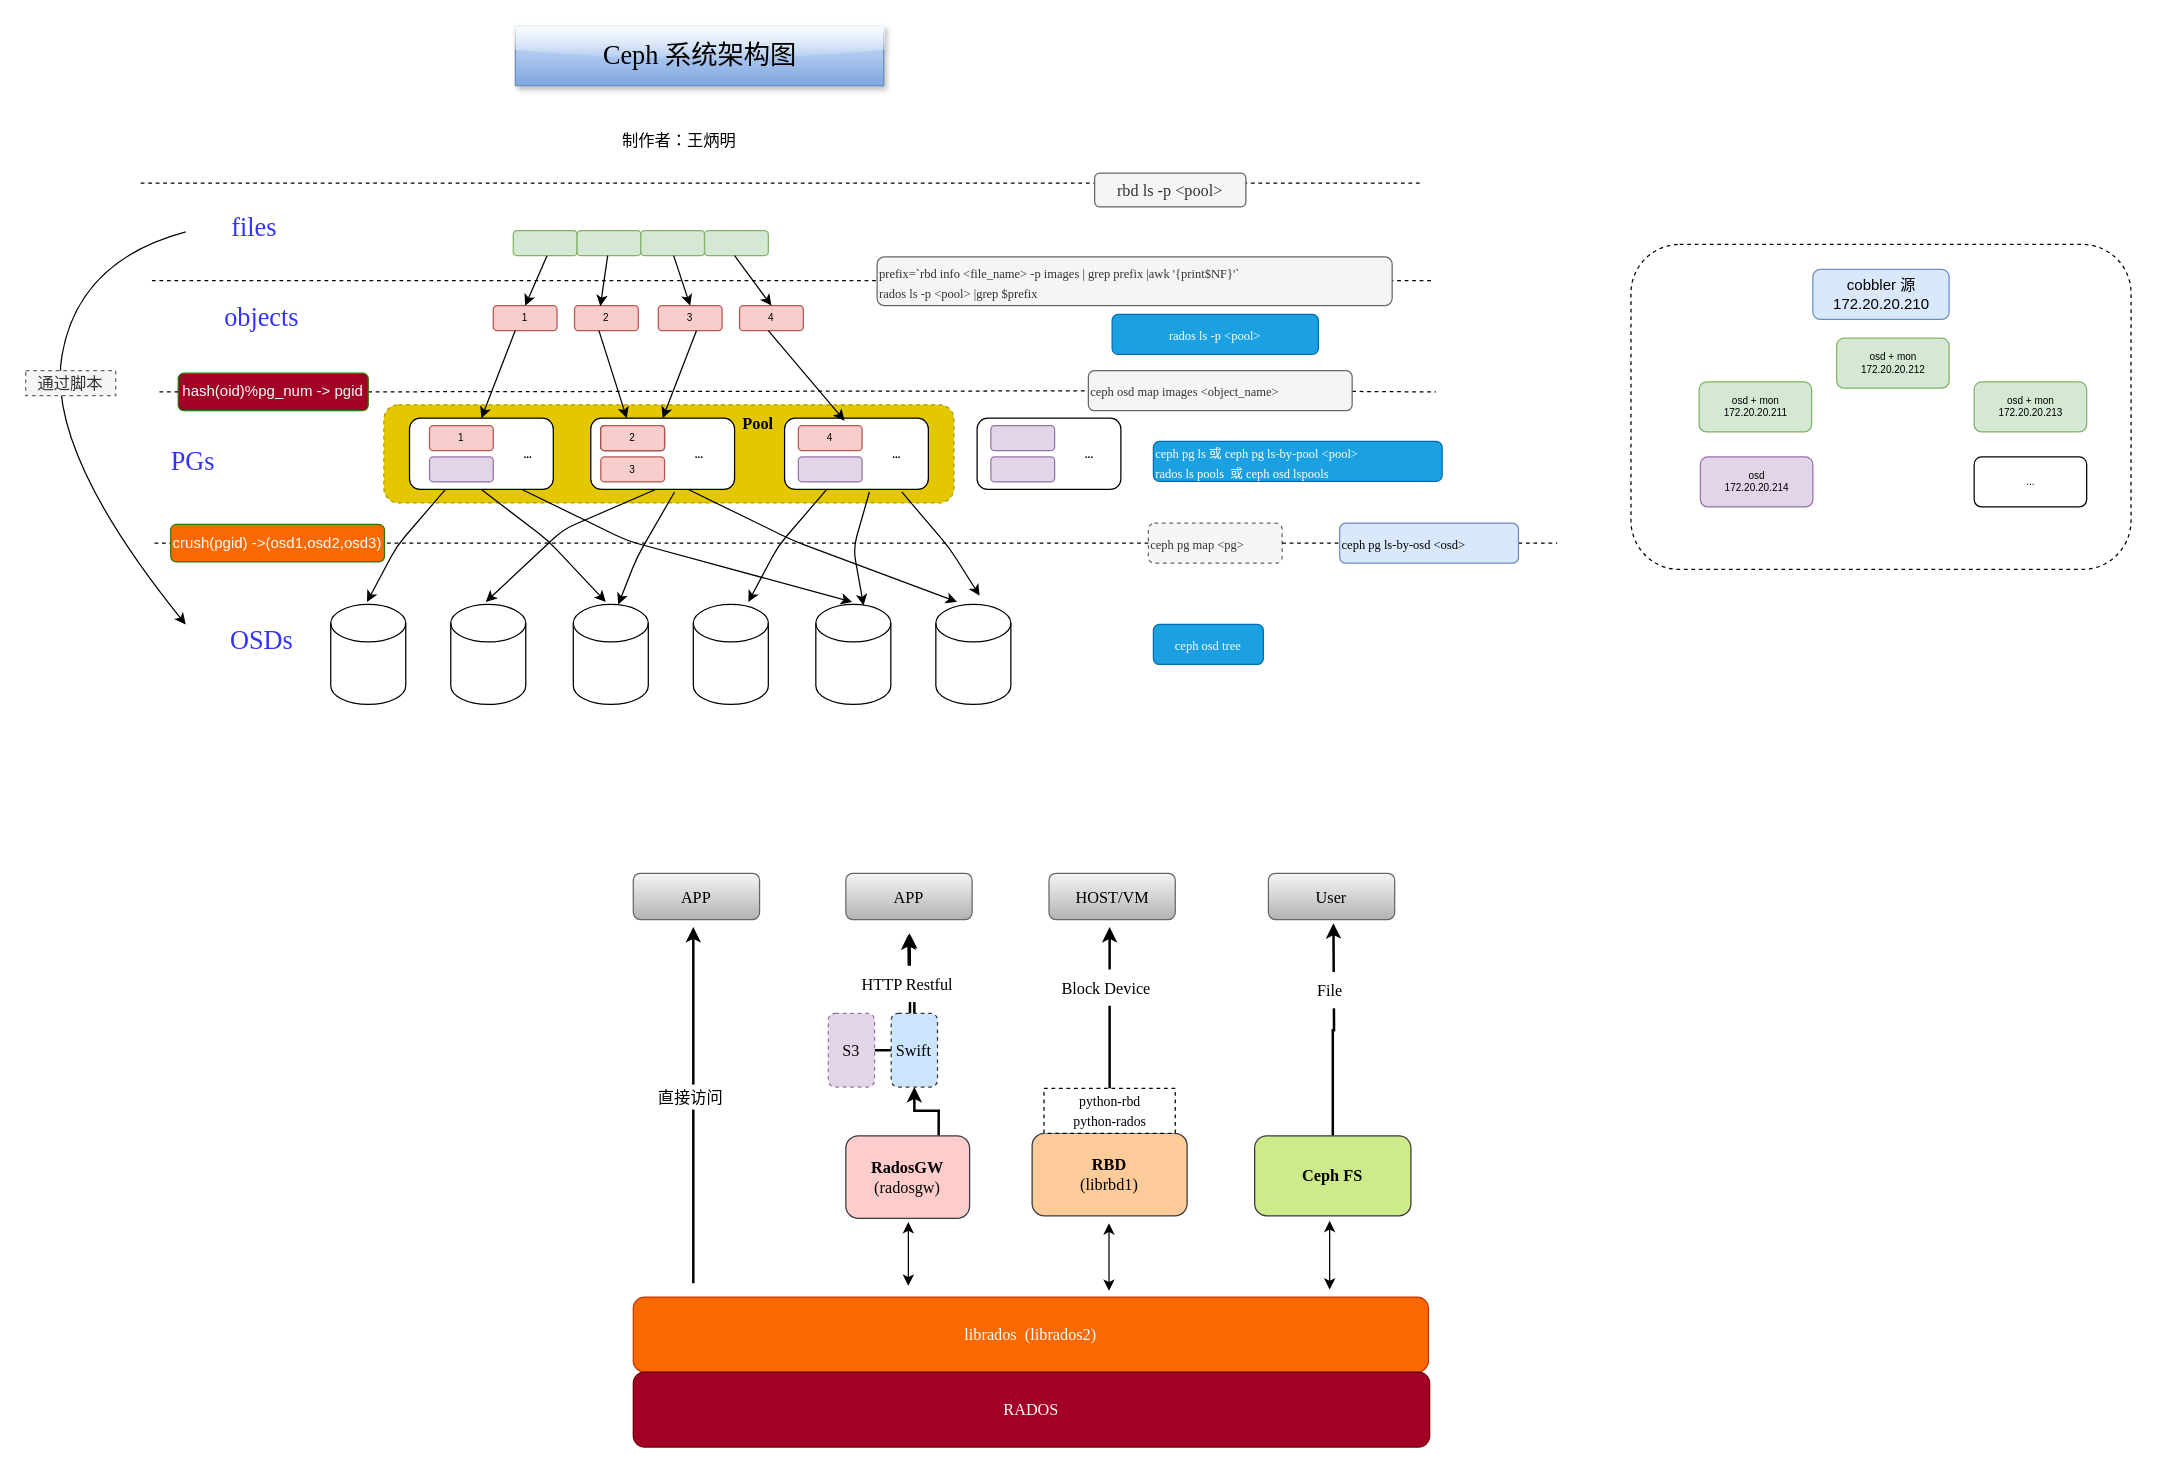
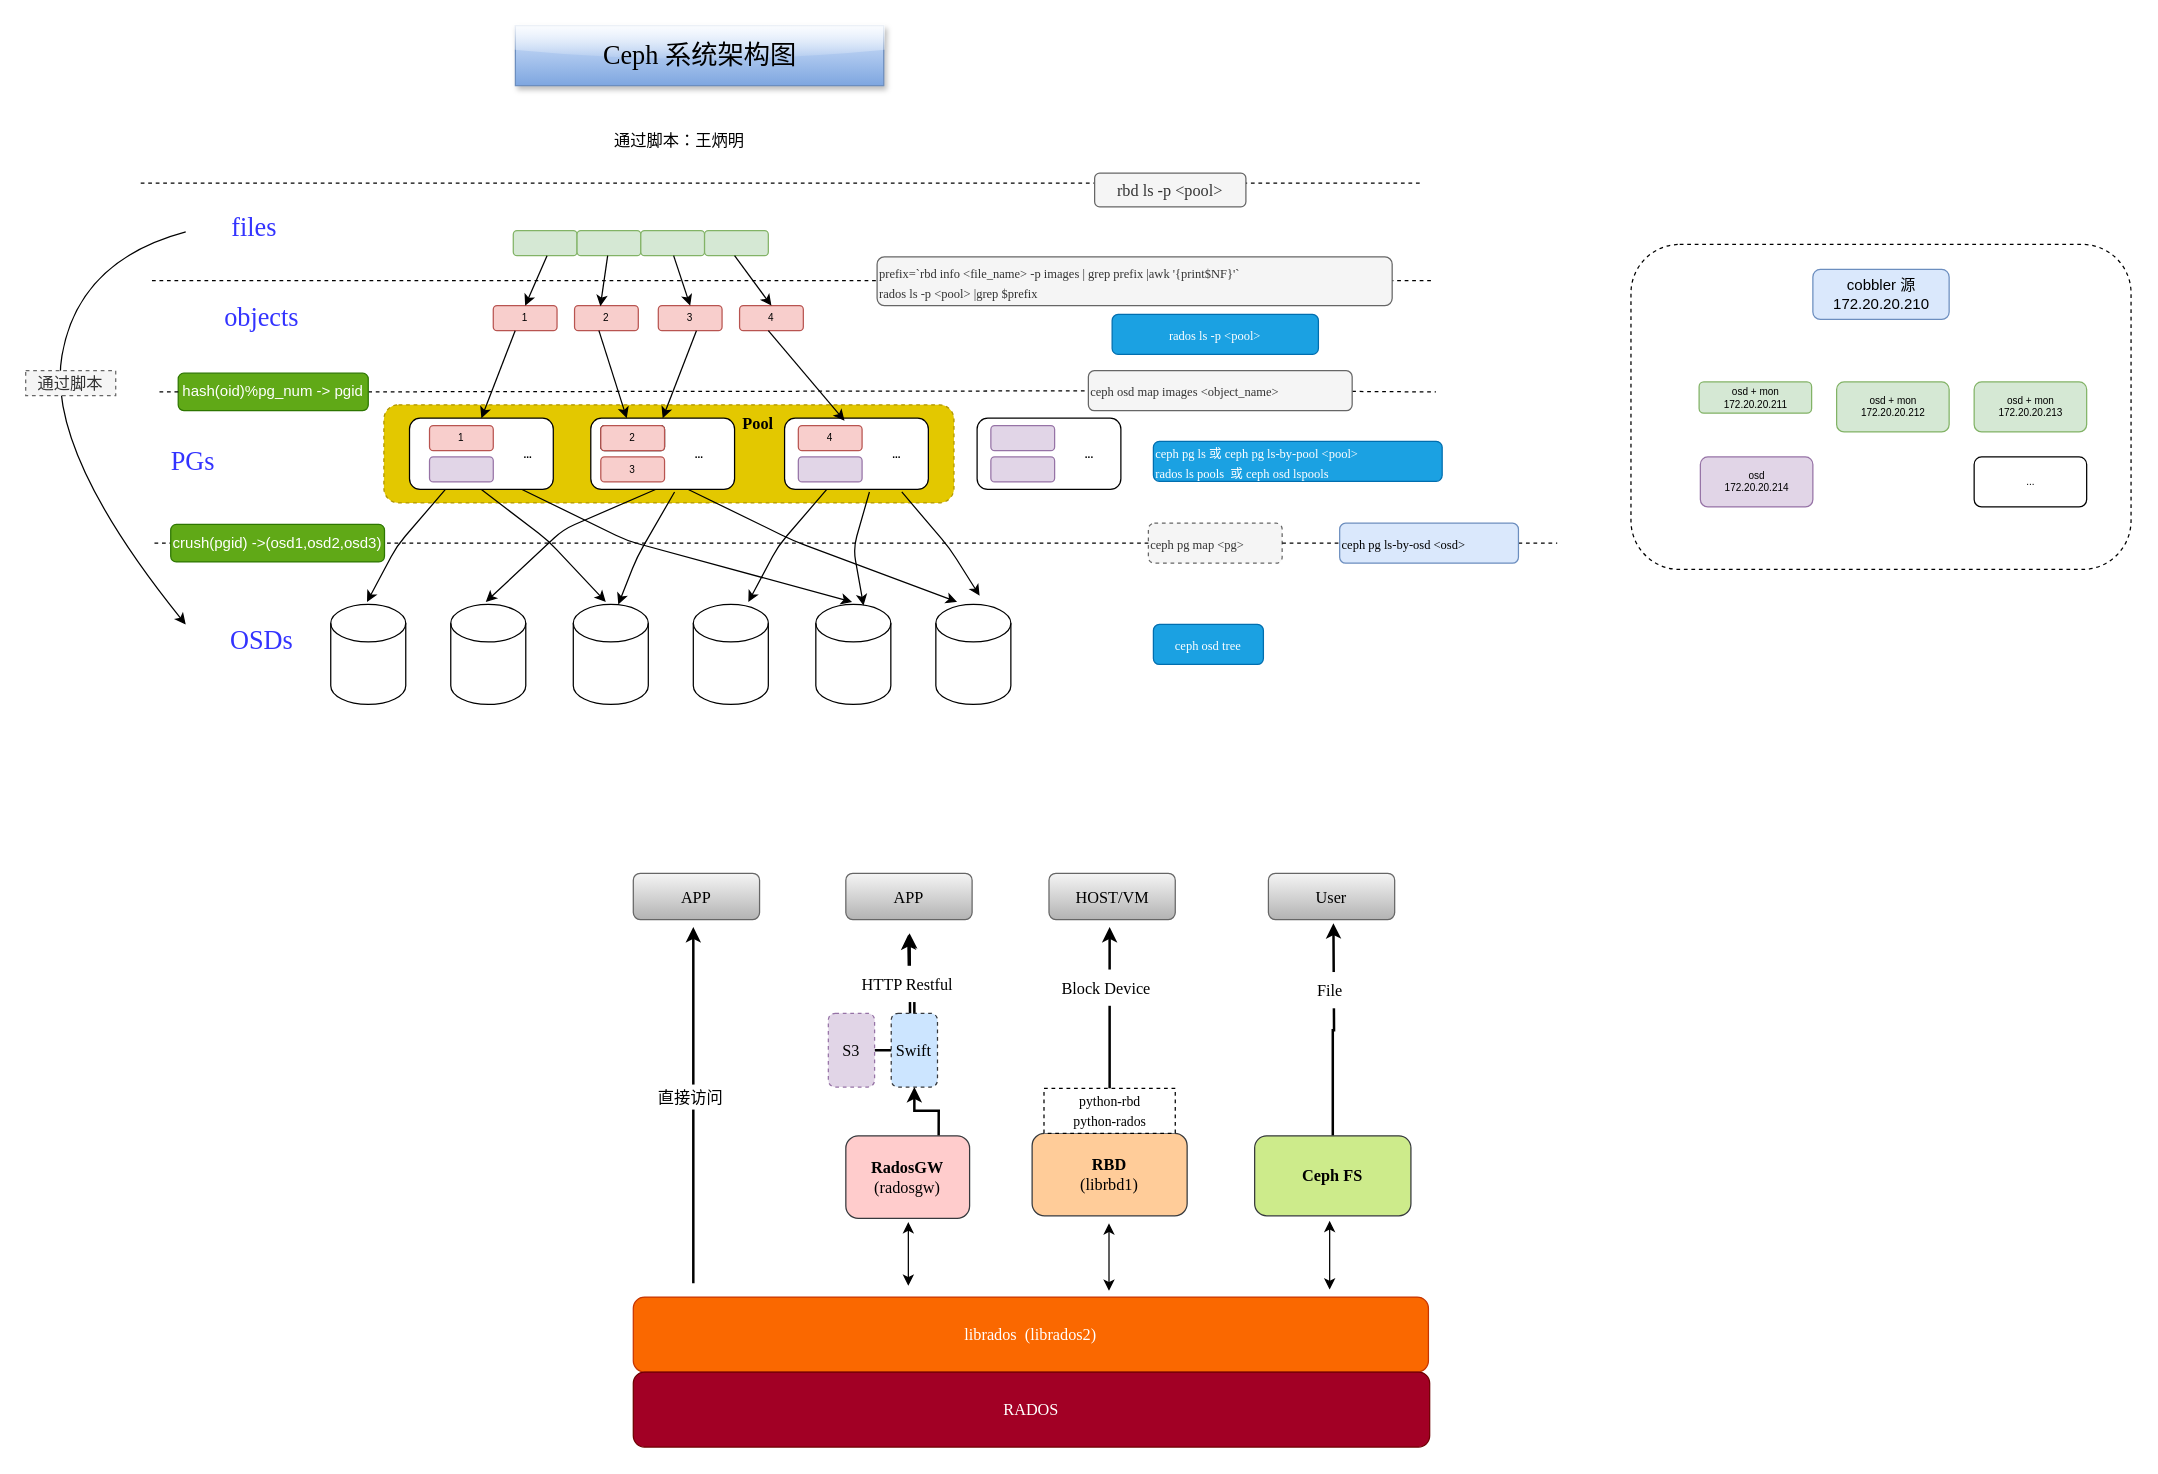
node "制作者：王炳明": label "制作者：王炳明" -> "通过脚本：王炳明"
node "osd + mon172.20.20.212": moved (1893, 363) -> (1893, 407)
node "hash(oid)%pg_num -> pgid": fillcolor #a20025 -> #60a917
node "osd + mon172.20.20.211": size 113x50 -> 113x31
node "crush(pgid) ->(osd1,osd2,osd3)": fillcolor #fa6800 -> #60a917
